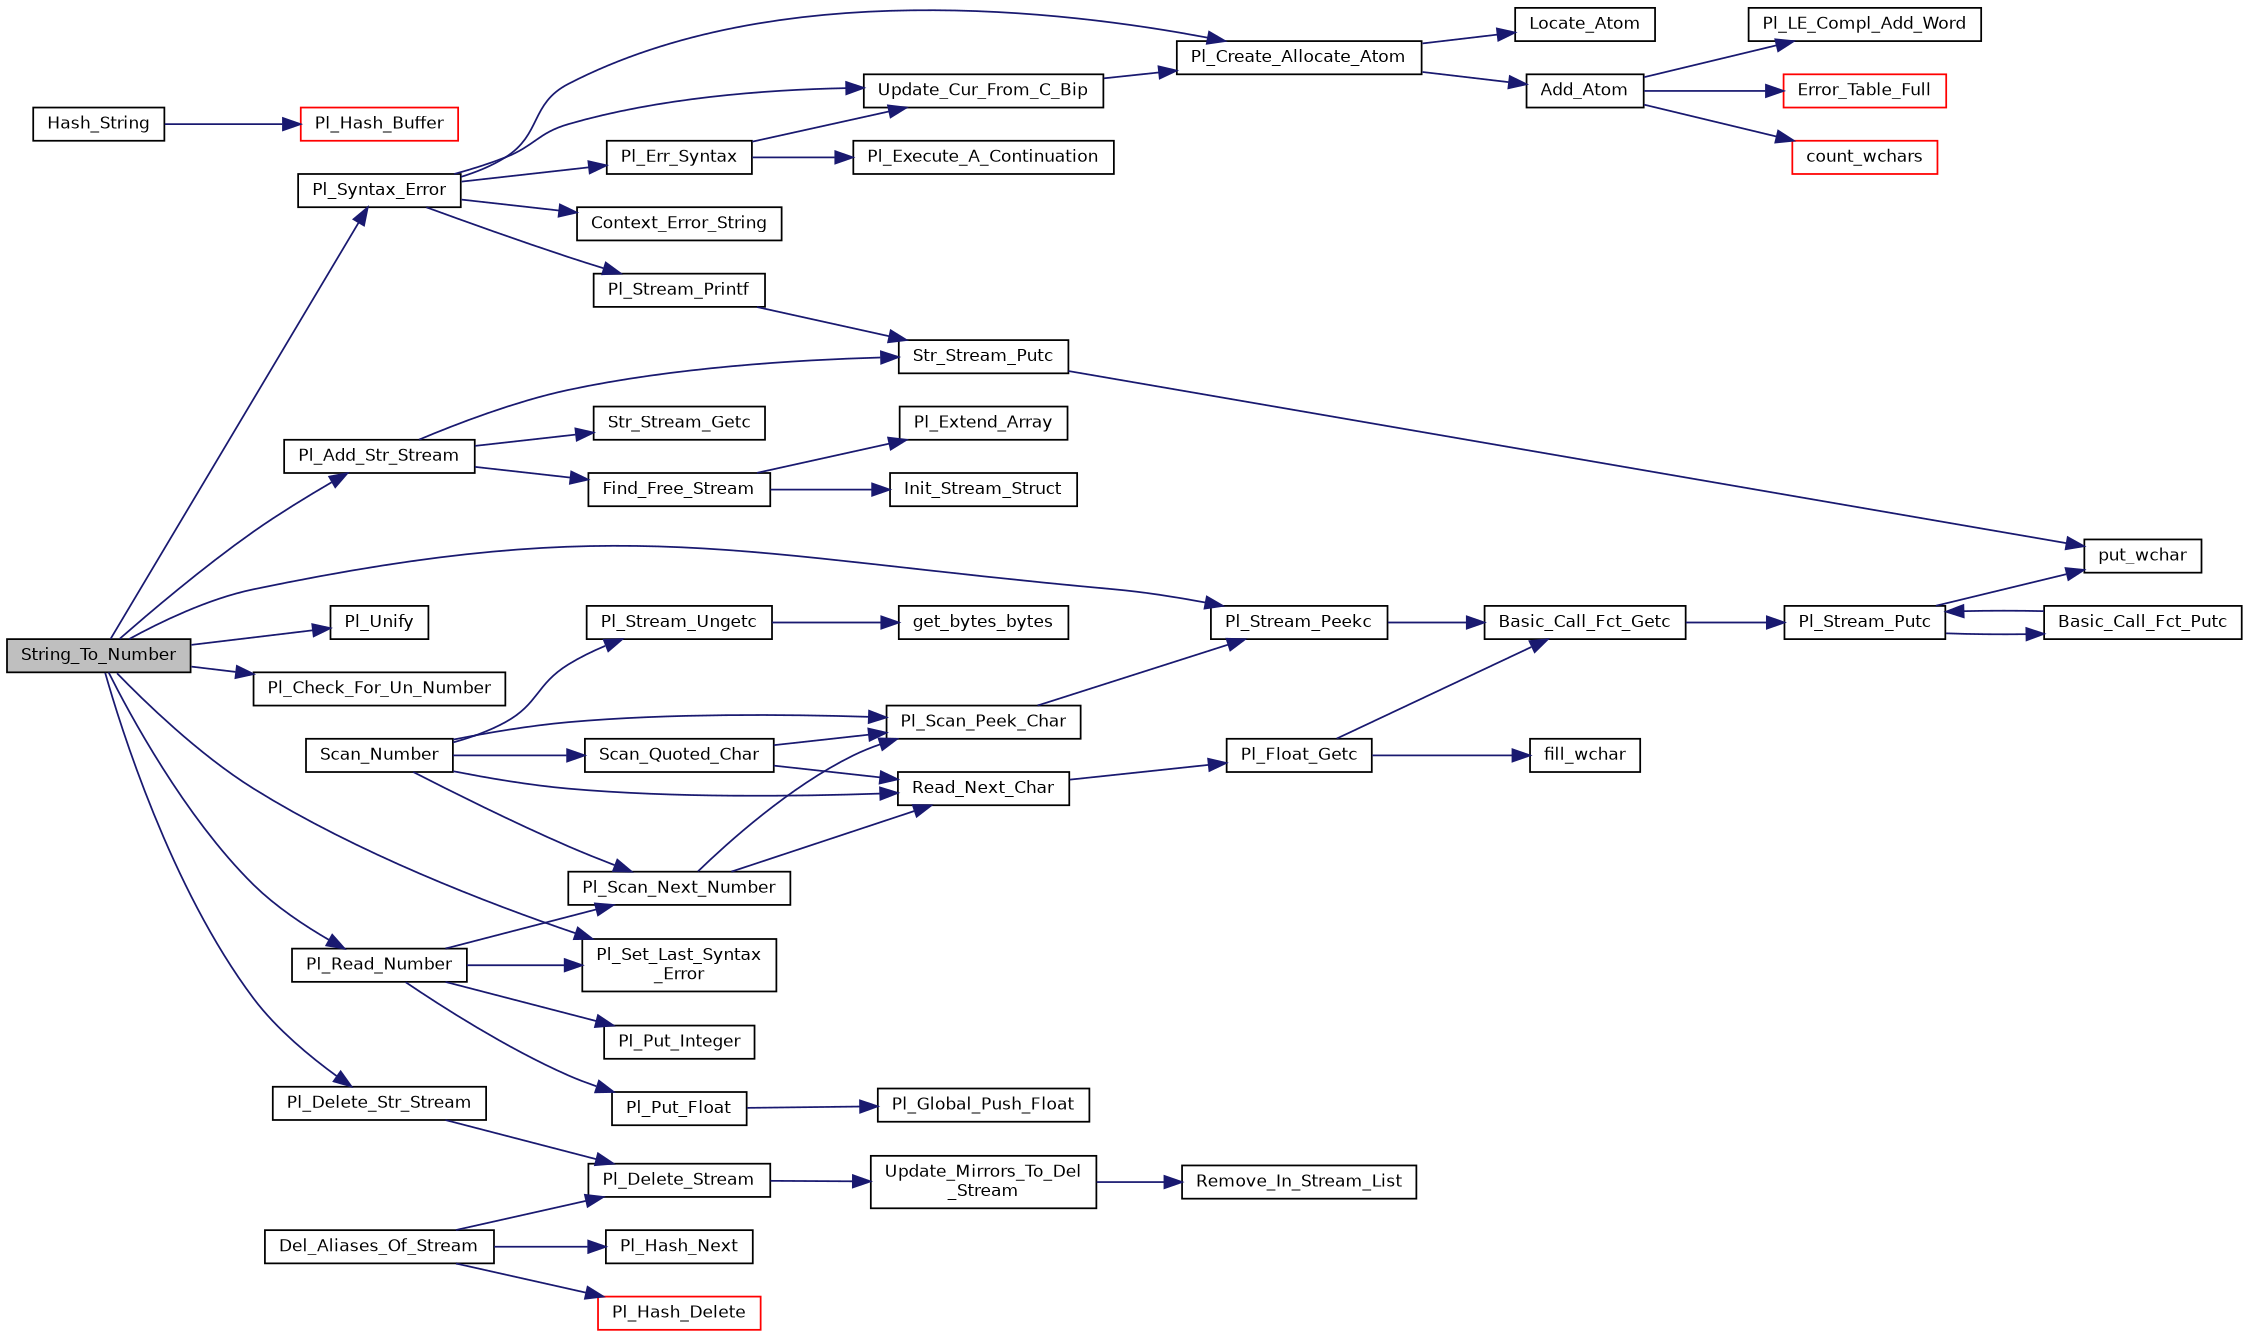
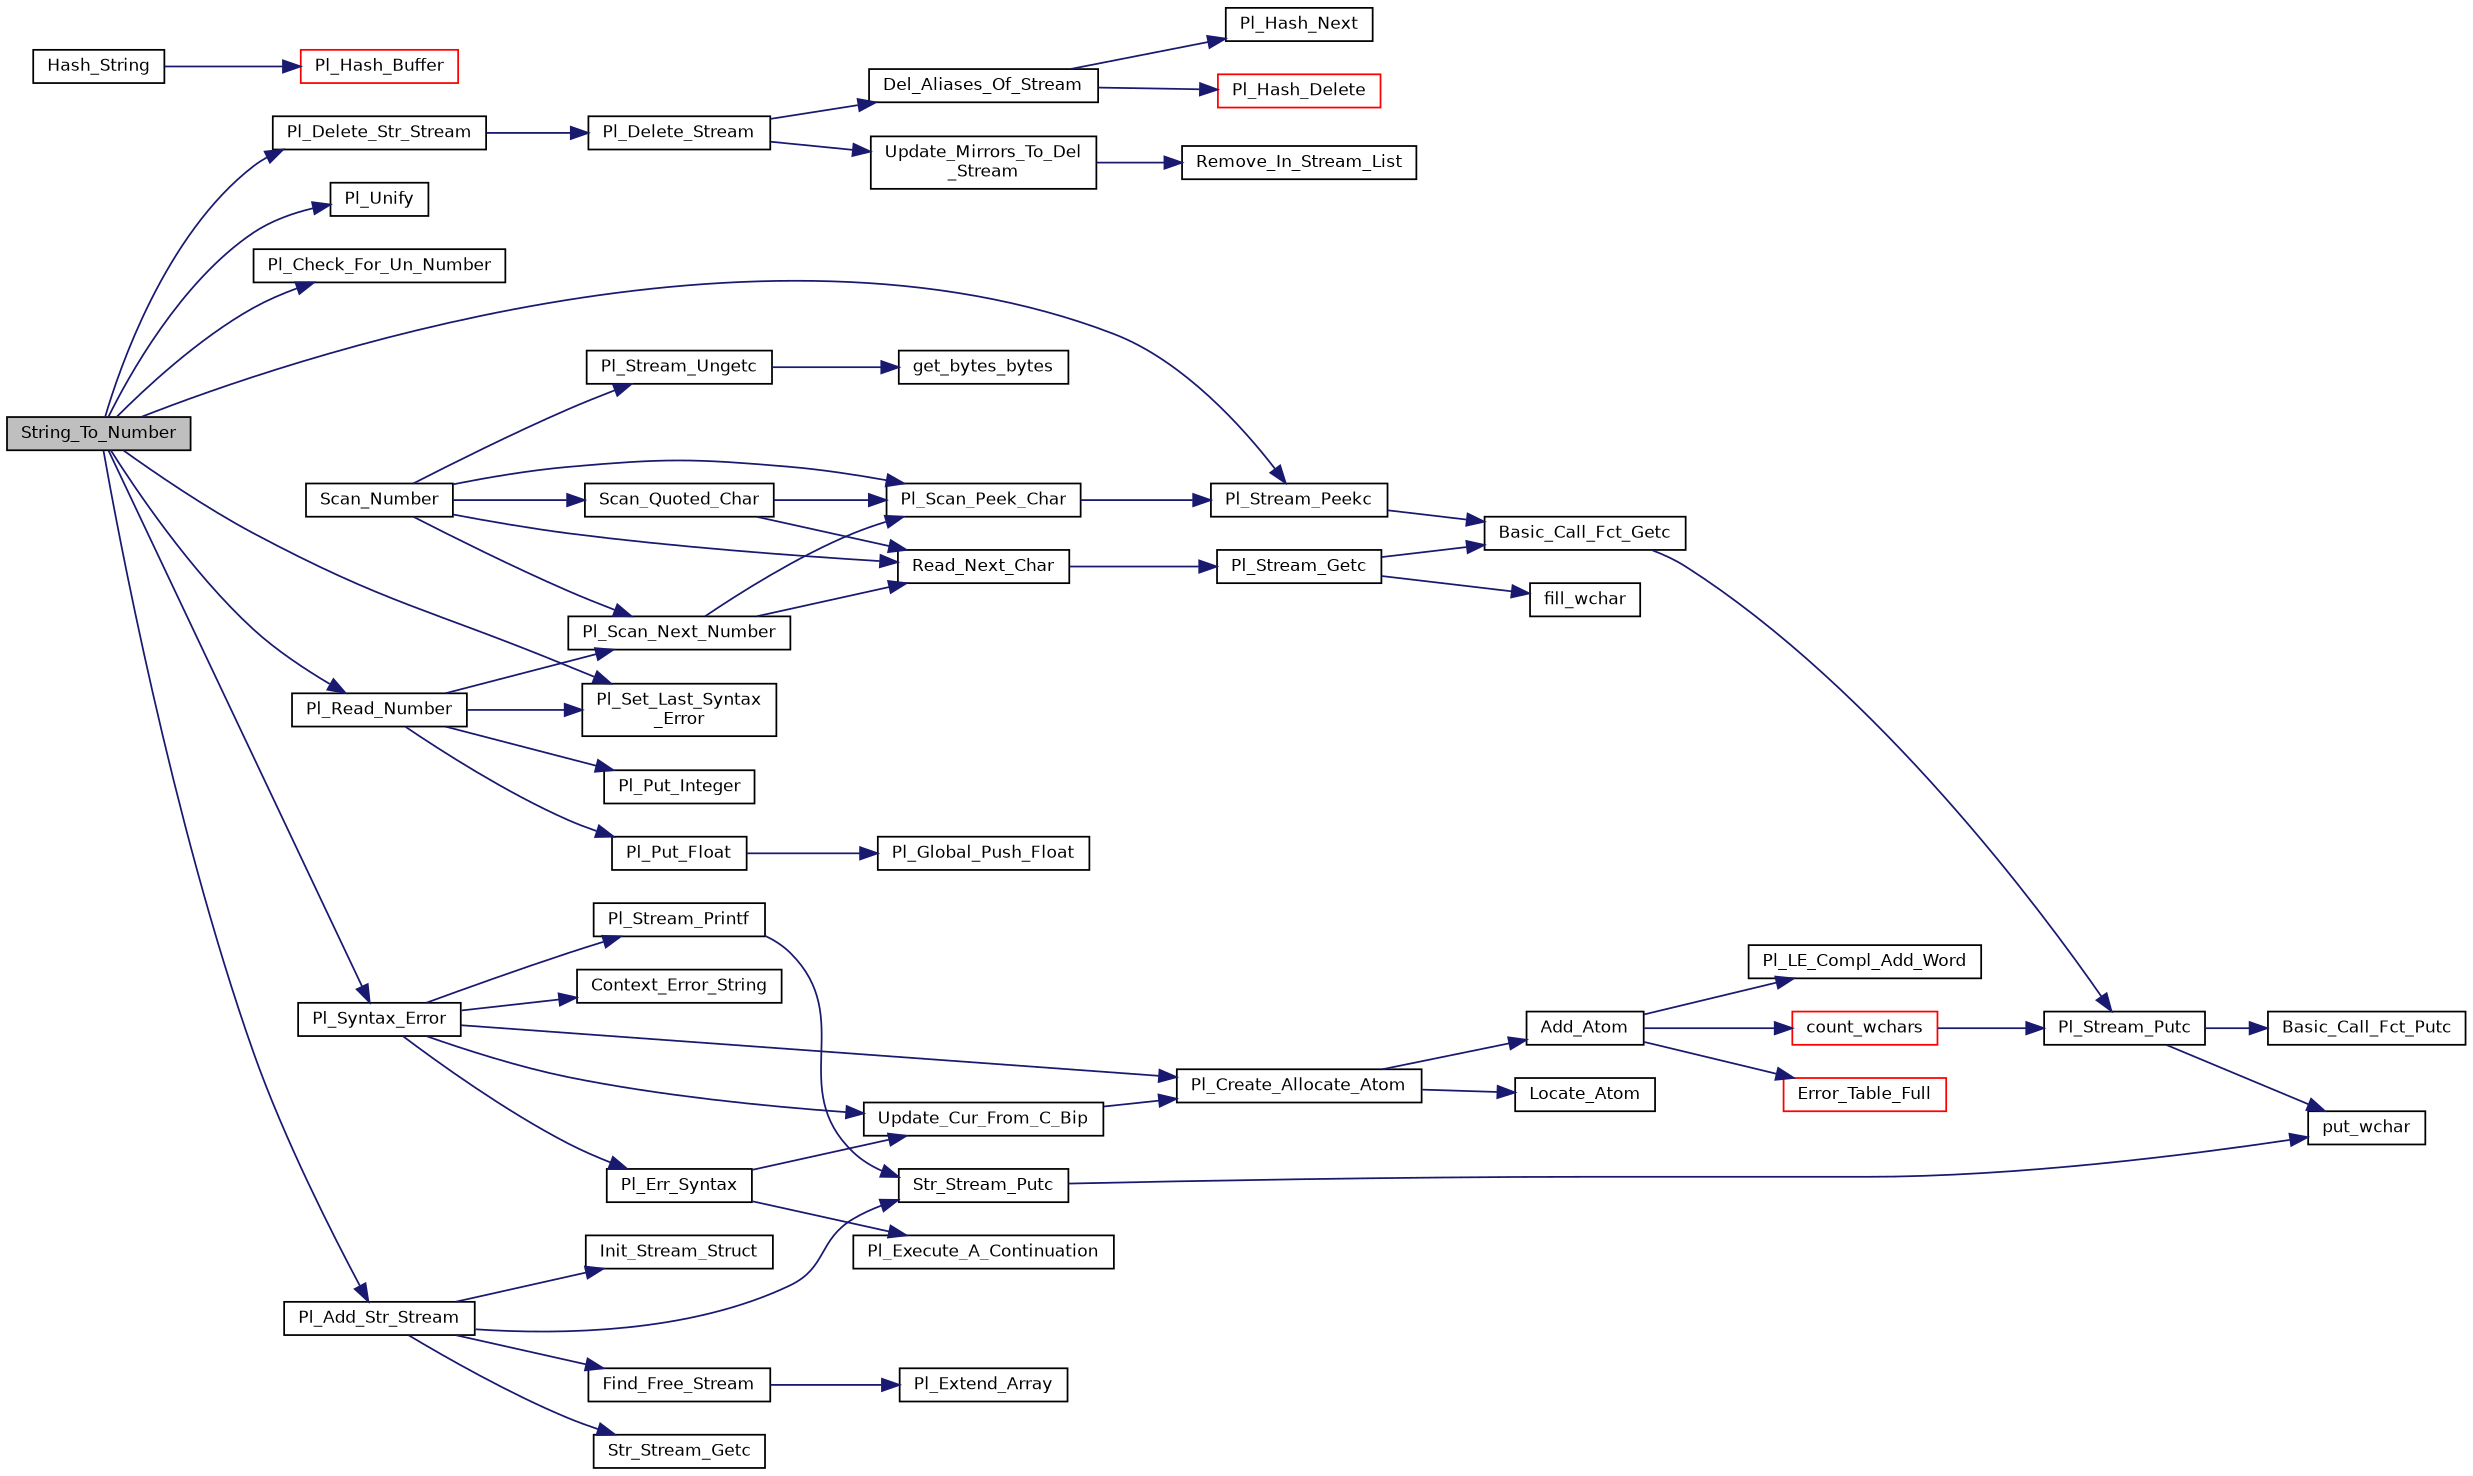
edge "Find_Free_Stream" -> "Init_Stream_Struct": now "Pl_Add_Str_Stream" -> "Init_Stream_Struct"
edge "Basic_Call_Fct_Putc" -> "Pl_Stream_Putc": now "count_wchars" -> "Pl_Stream_Putc"
node "Pl_Float_Getc": label "Pl_Float_Getc" -> "Pl_Stream_Getc"
edge "Del_Aliases_Of_Stream" -> "Pl_Delete_Stream": reversed
